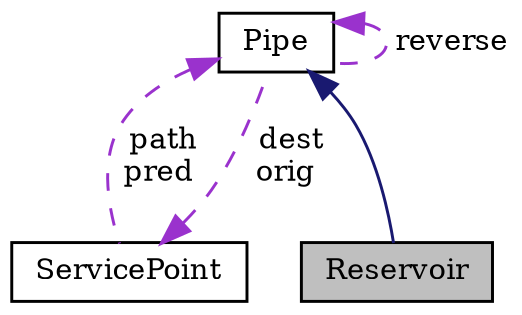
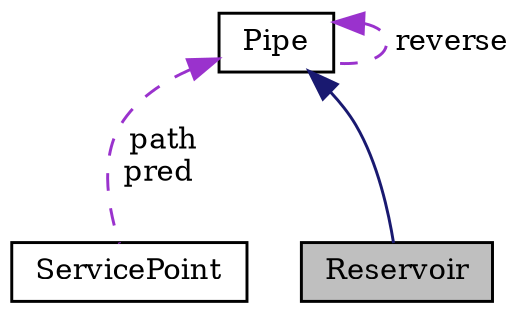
edge "Pipe" -> "ServicePoint": removed, label "dest orig"
